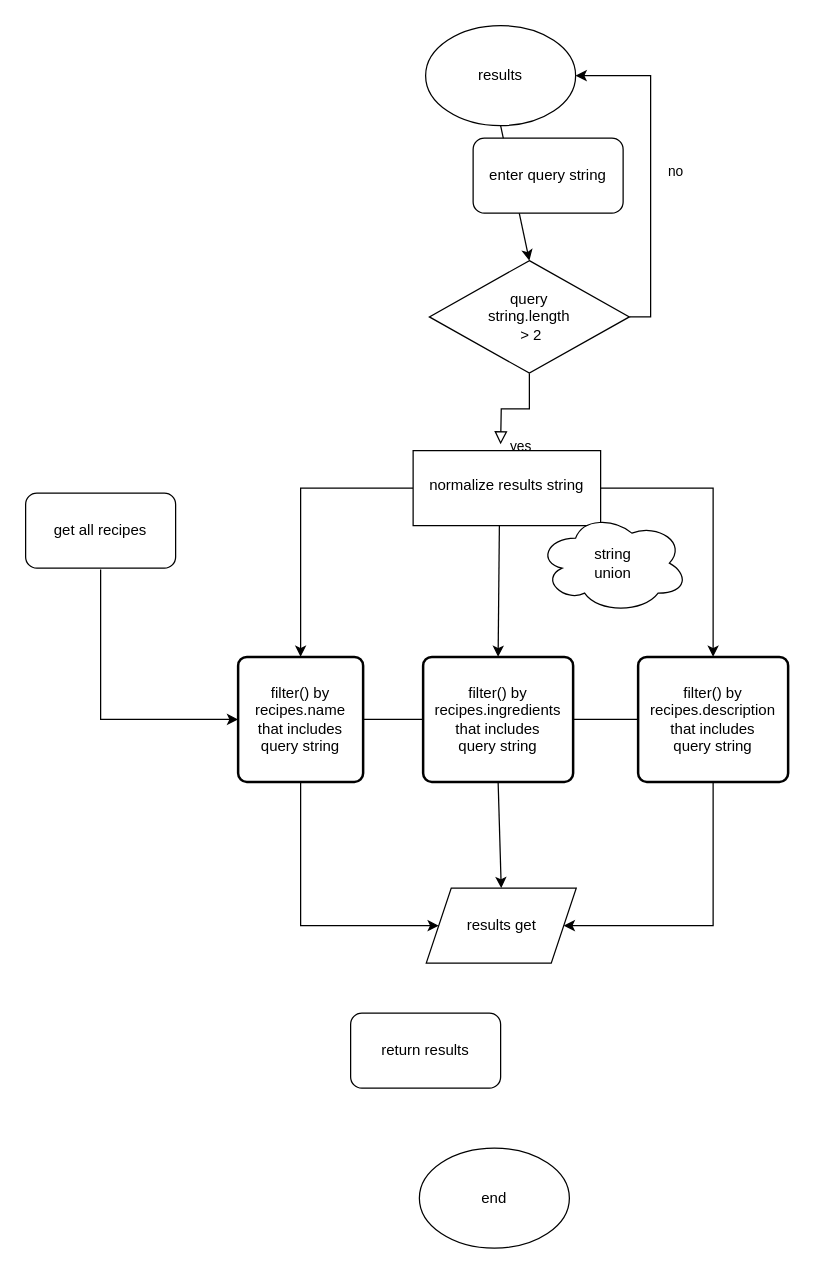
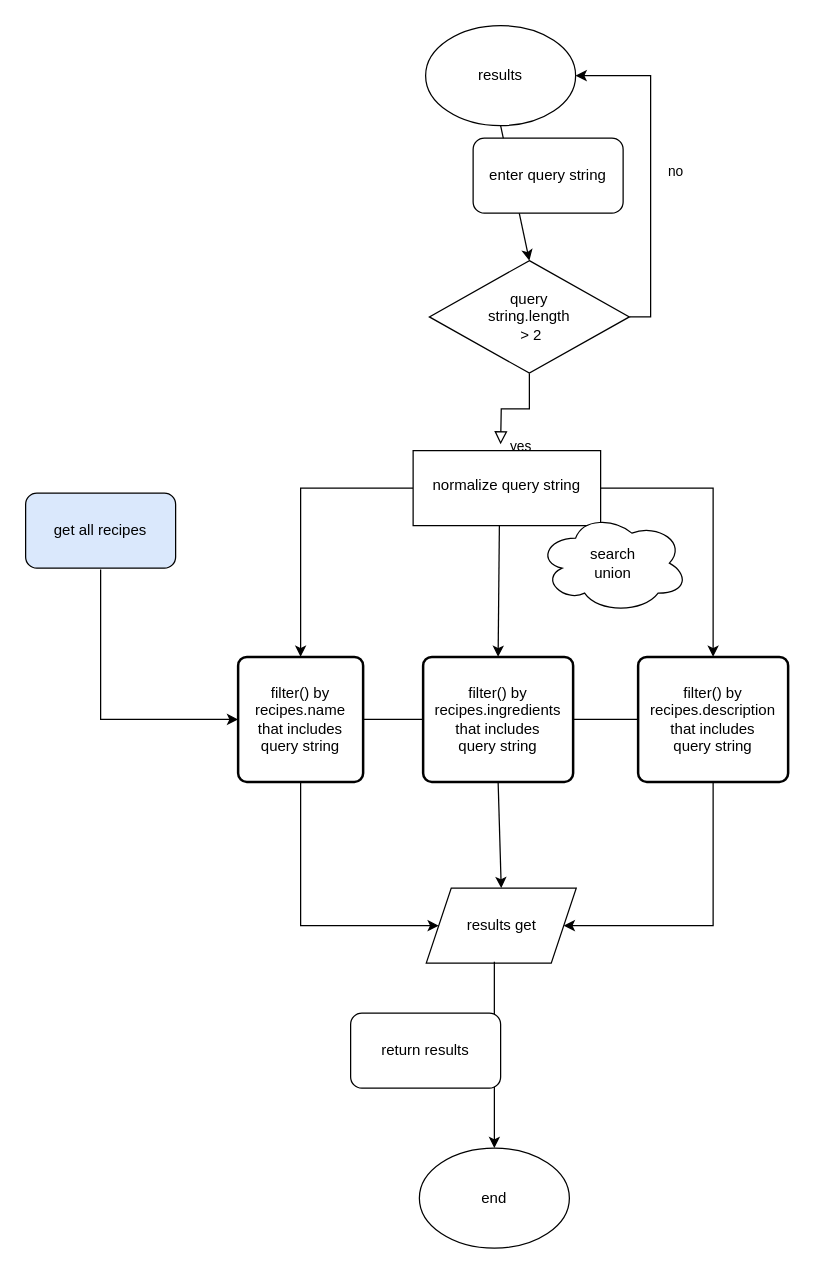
node "normalize results string": label "normalize results string" -> "normalize query string"
node "get all recipes": fillcolor #ffffff -> #dae8fc
node "string union": label "string union" -> "search union"
edge "results get" -> "end": added
